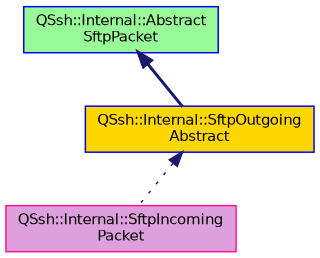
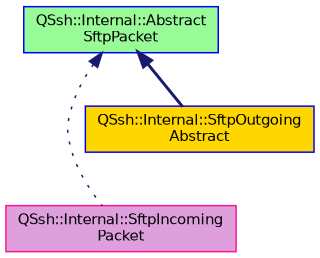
edge "QSsh::Internal::SftpIncoming Packet" -> "QSsh::Internal::SftpOutgoing Abstract": now "QSsh::Internal::SftpIncoming Packet" -> "QSsh::Internal::Abstract SftpPacket"
